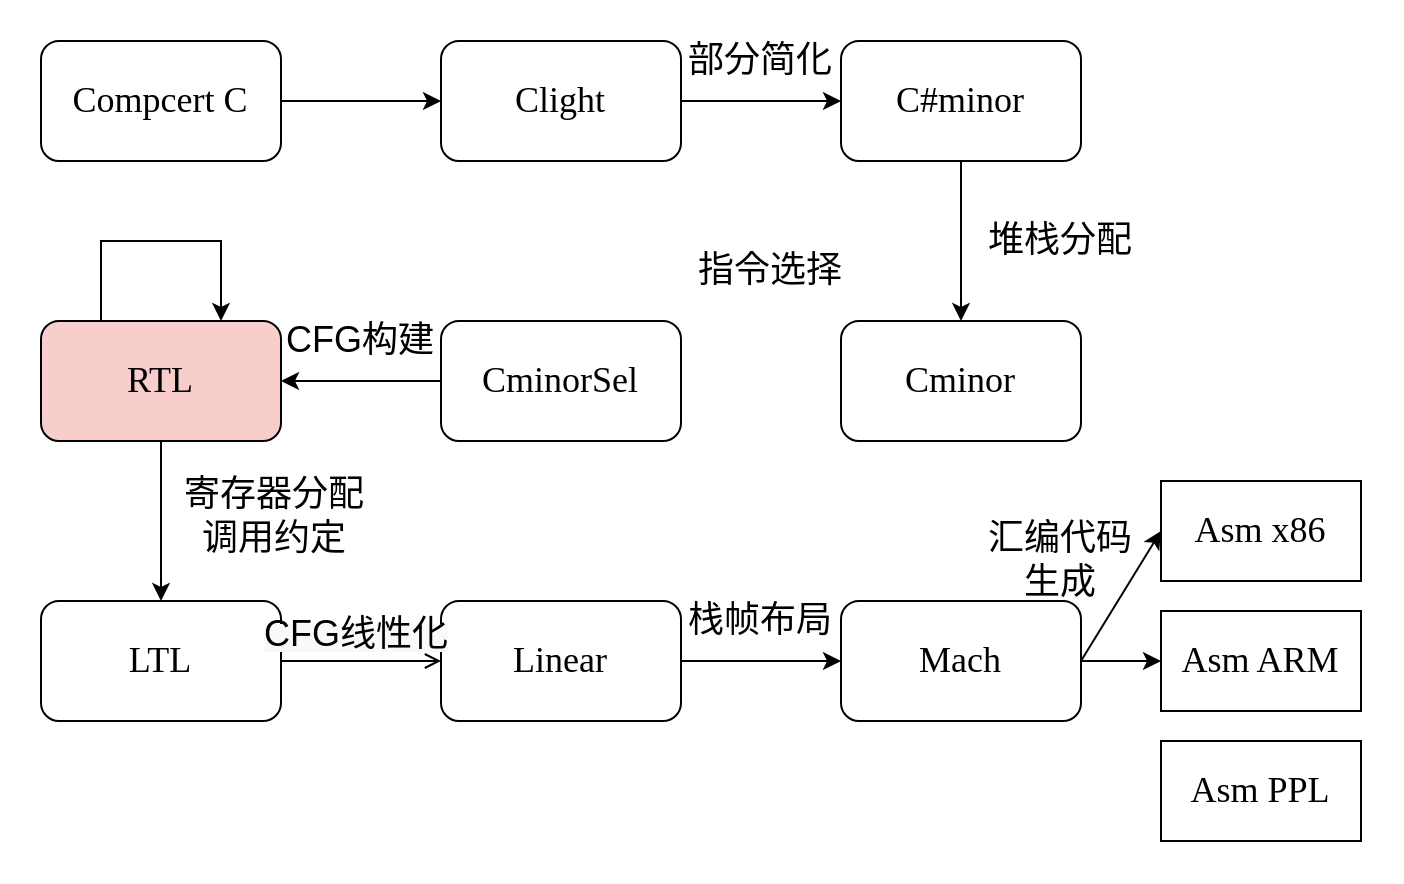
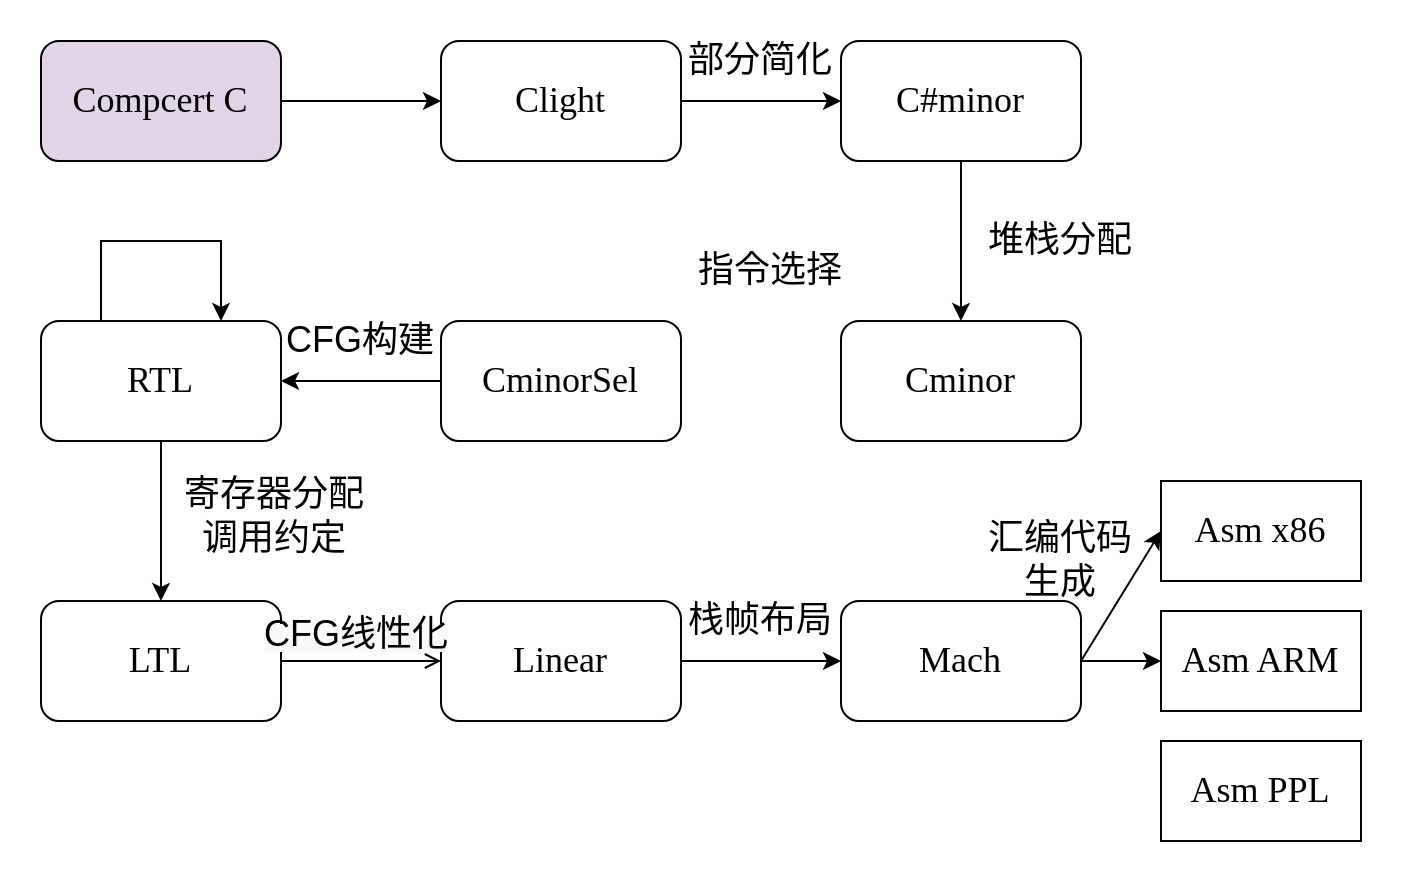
node "Compcert C": fillcolor #ffffff -> #e1d5e7
node "RTL": fillcolor #f8cecc -> #ffffff
